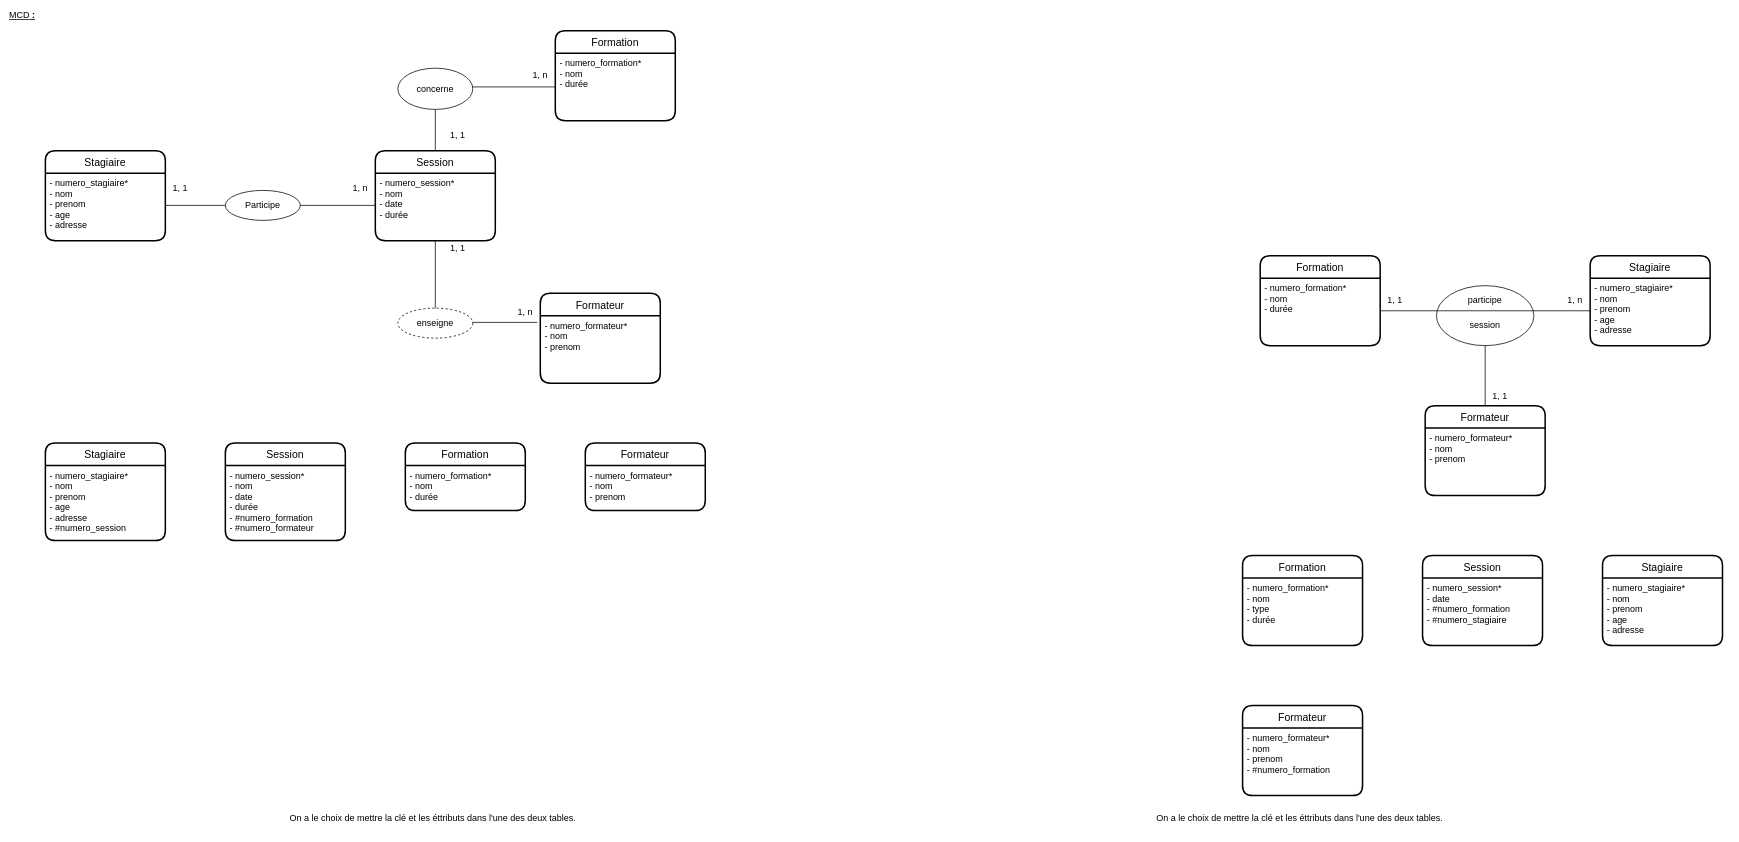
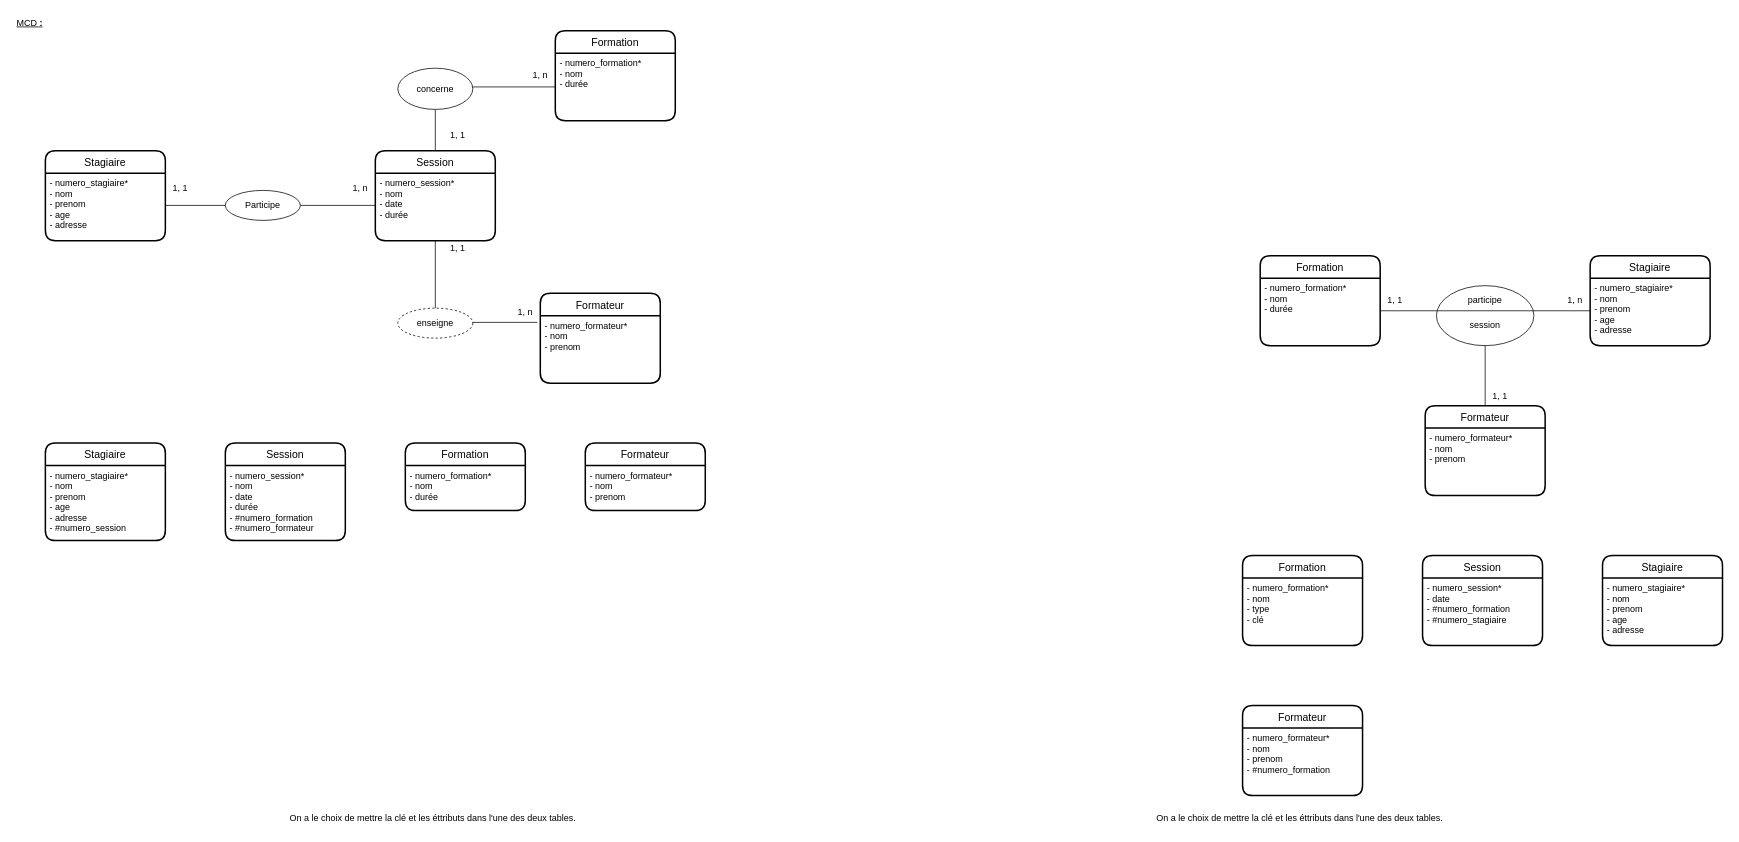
node "MCD :": moved (132, 15) -> (139, 23)
node "- numero_formation* - nom - type - durée": label "- numero_formation* - nom - type - durée" -> "- numero_formation* - nom - type - clé"
